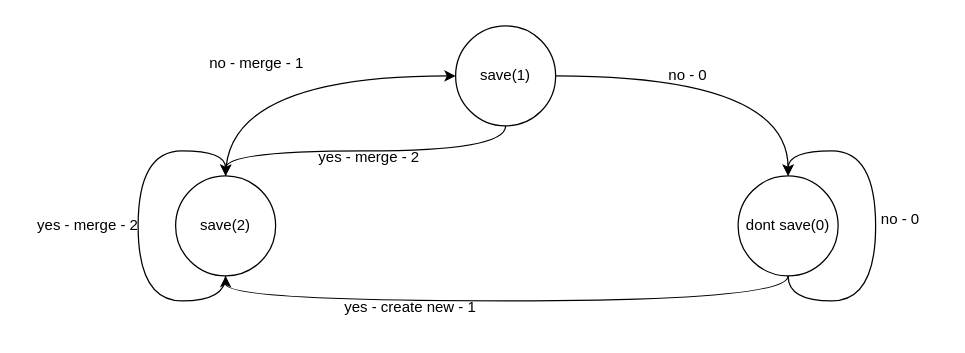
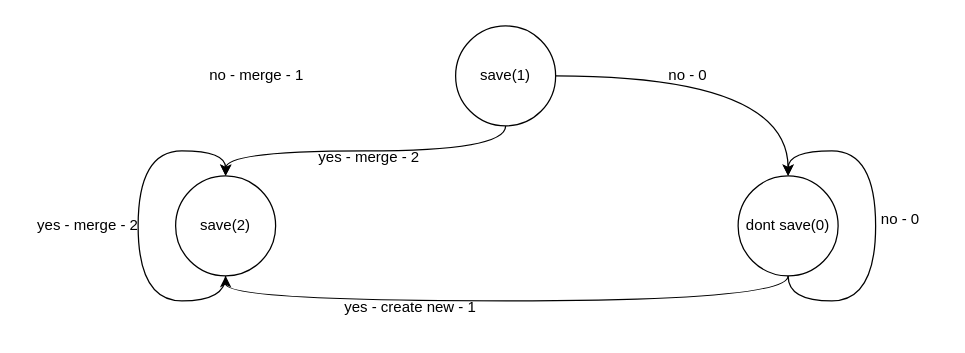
node "no - merge - 1": moved (257, 63) -> (257, 76)
edge "save(2)" -> "save(1)": removed
